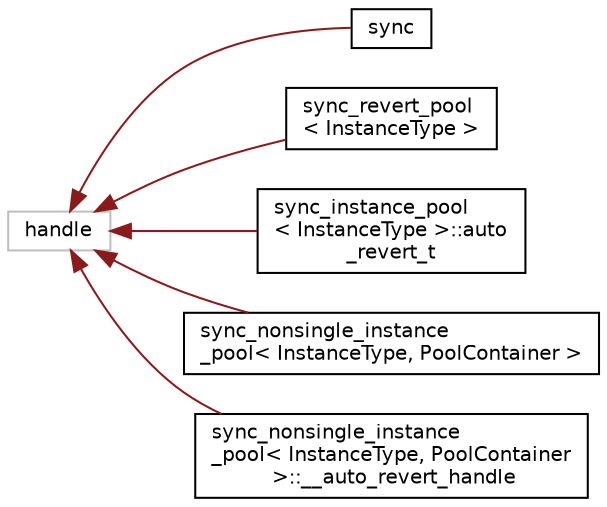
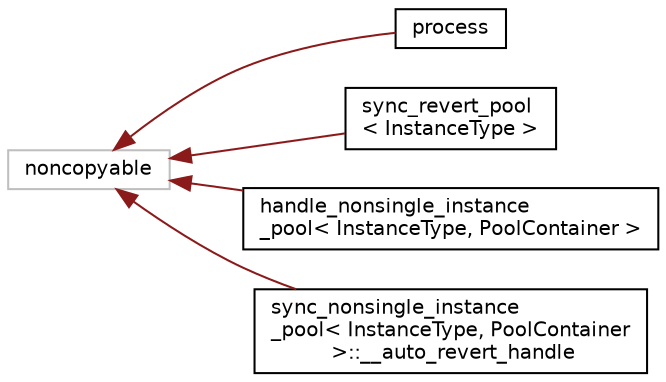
node "sync": label "sync" -> "process"
node "handle": label "handle" -> "noncopyable"
node "sync_instance_pool < InstanceType >::auto _revert_t": removed
node "sync_nonsingle_instance _pool< InstanceType, PoolContainer >": label "sync_nonsingle_instance _pool< InstanceType, PoolContainer >" -> "handle_nonsingle_instance _pool< InstanceType, PoolContainer >"
